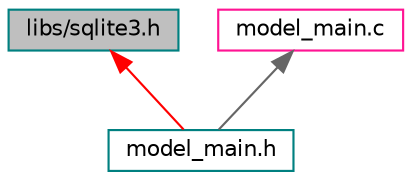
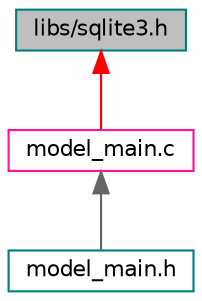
edge "model_main.h" -> "libs/sqlite3.h": now "model_main.c" -> "libs/sqlite3.h"
